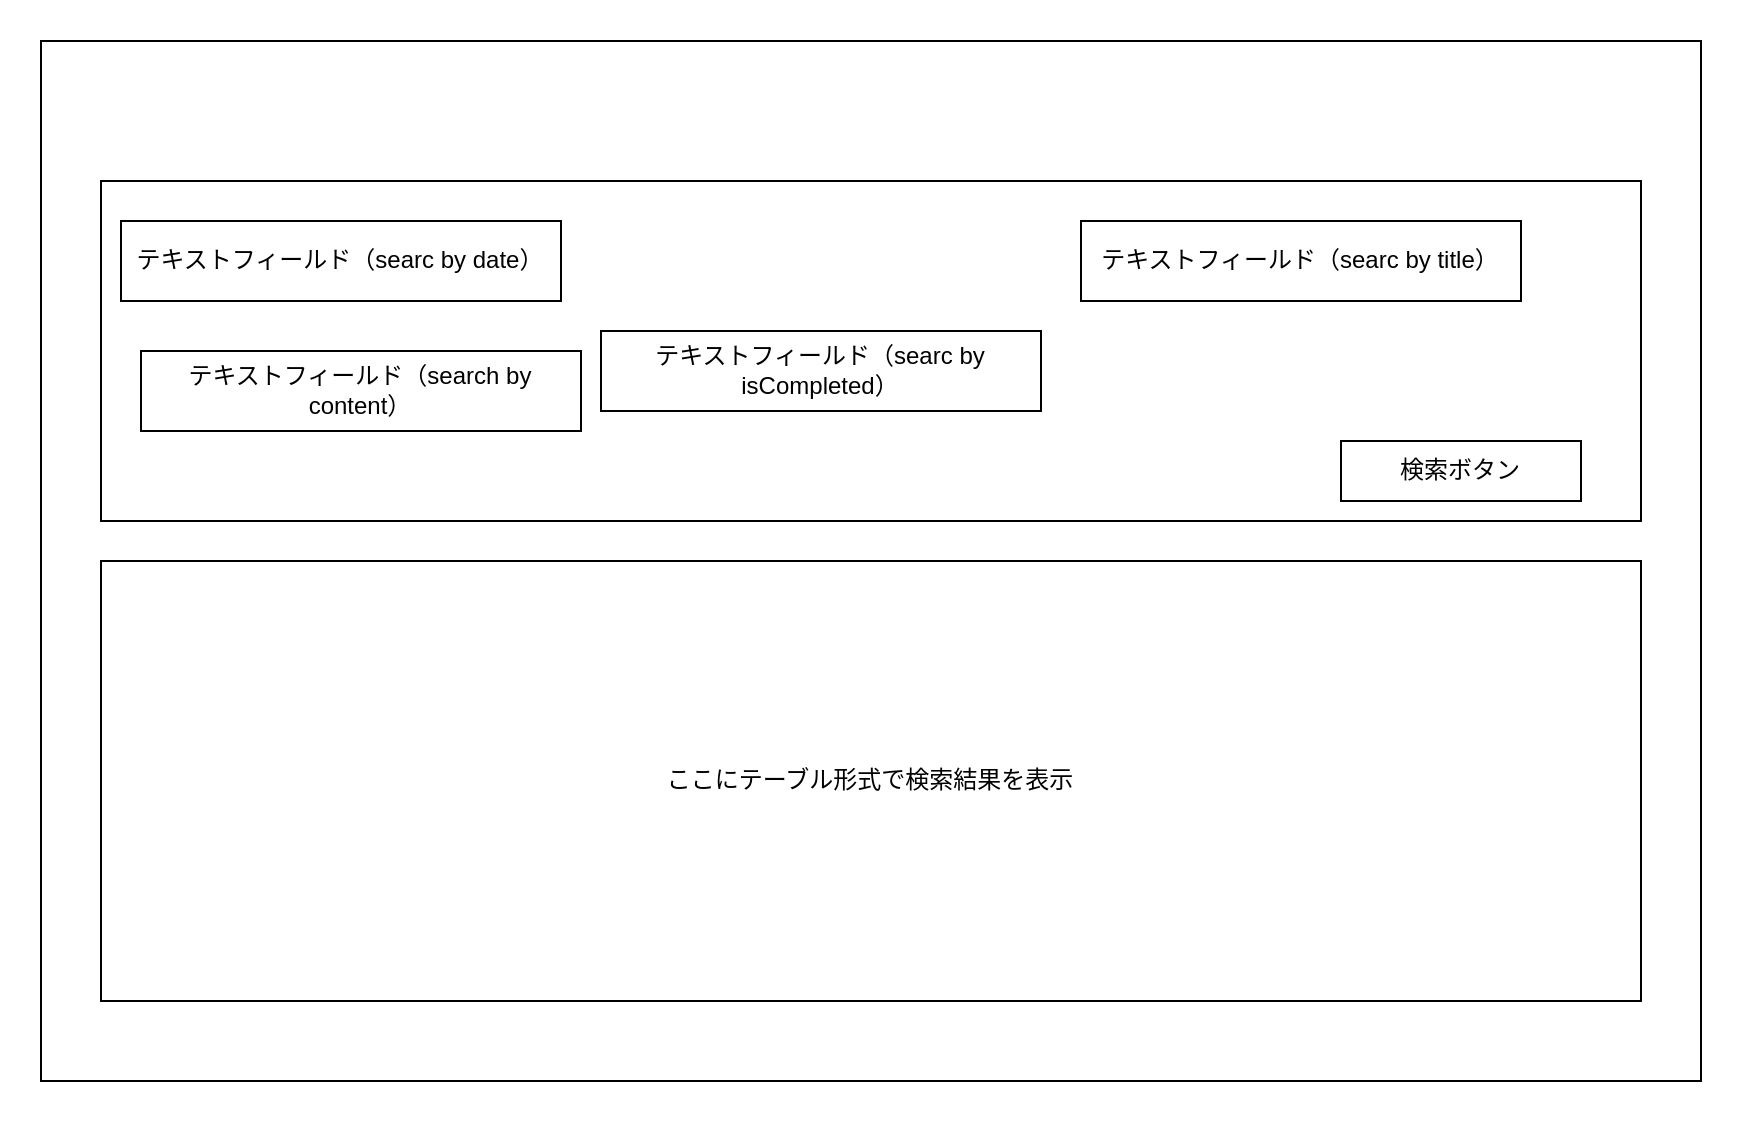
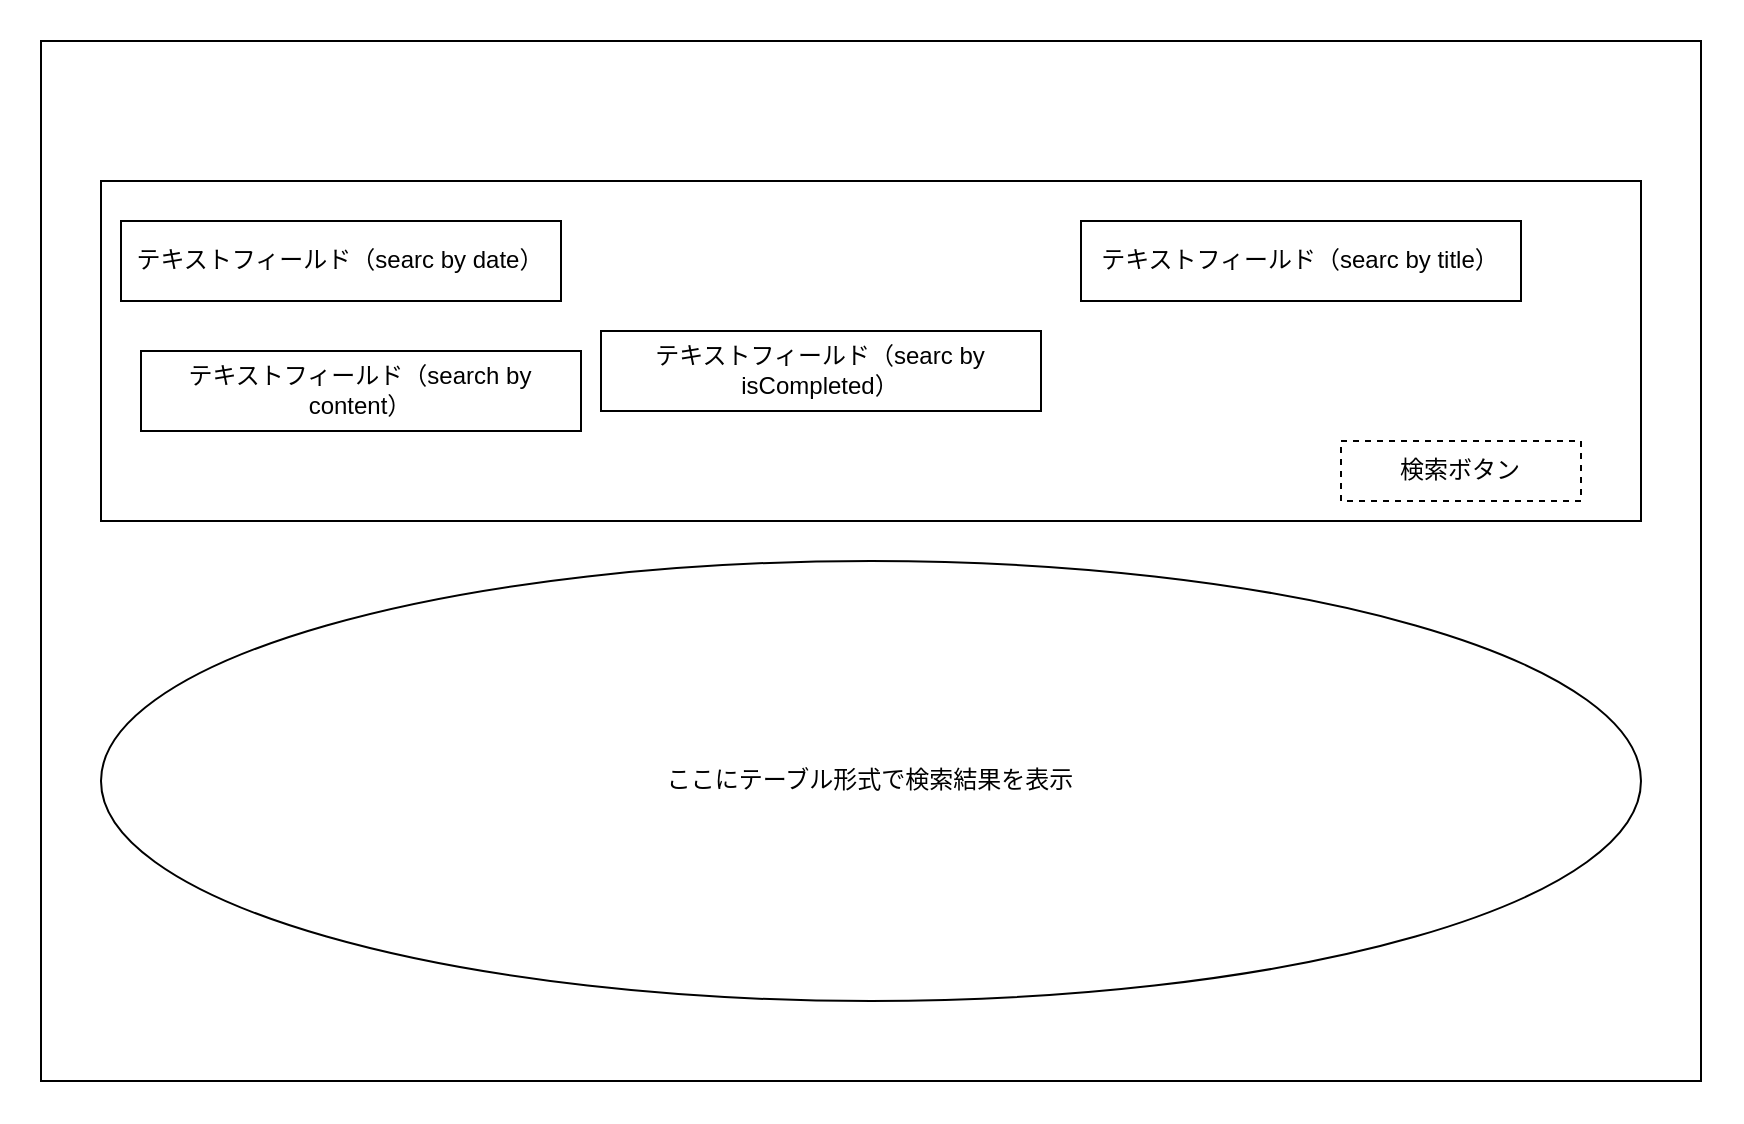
node "検索ボタン": style solid -> dashed
node "ここにテーブル形式で検索結果を表示": shape rectangle -> ellipse
